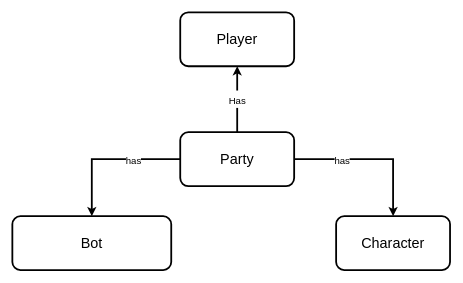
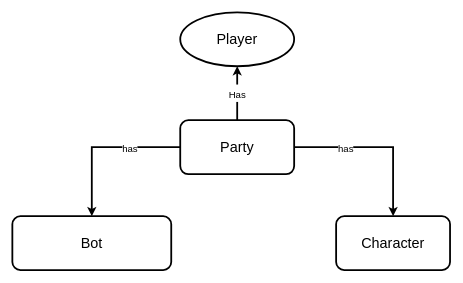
node "Player": shape rounded rectangle -> ellipse
node "Party": moved (237, 159) -> (237, 147)
